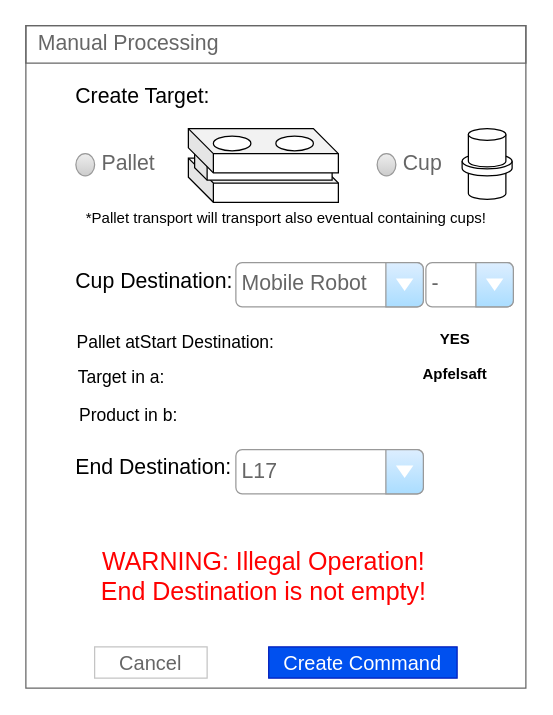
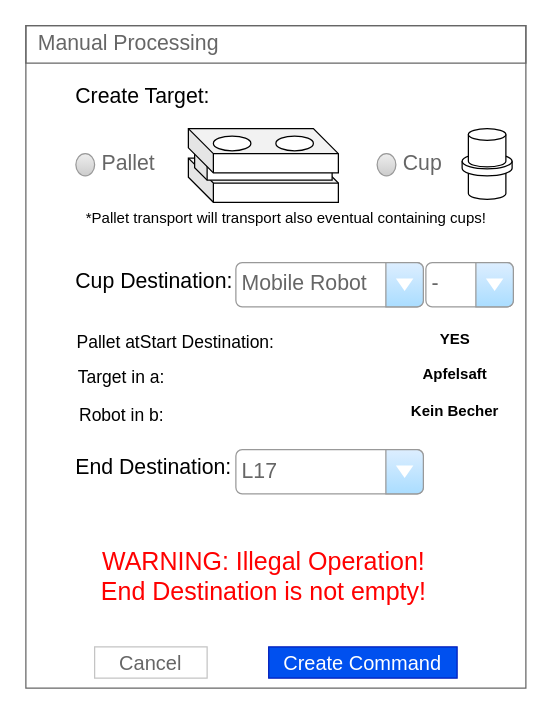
node "Kein Becher": added
node "Product in b:": label "Product in b:" -> "Robot in b:"
